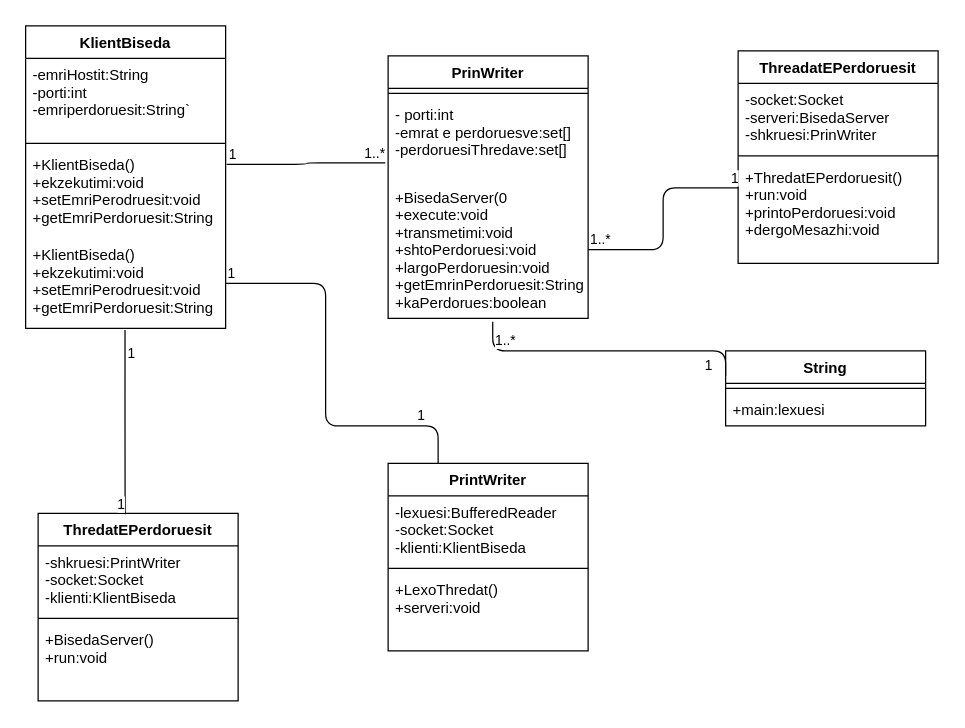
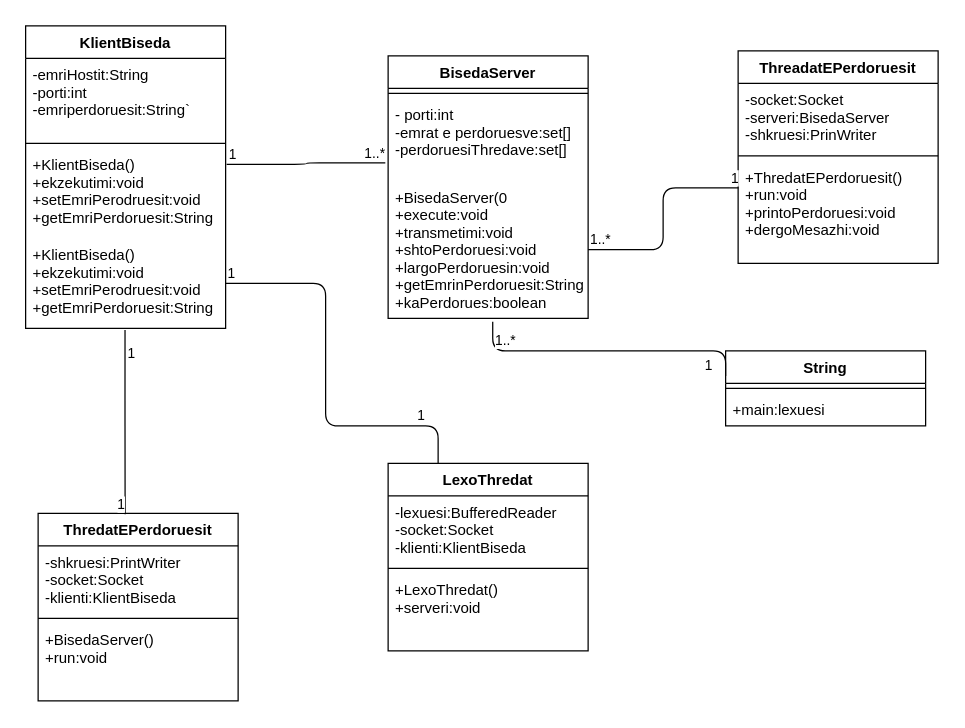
node "PrinWriter": label "PrinWriter" -> "BisedaServer"
node "PrintWriter": label "PrintWriter" -> "LexoThredat"
